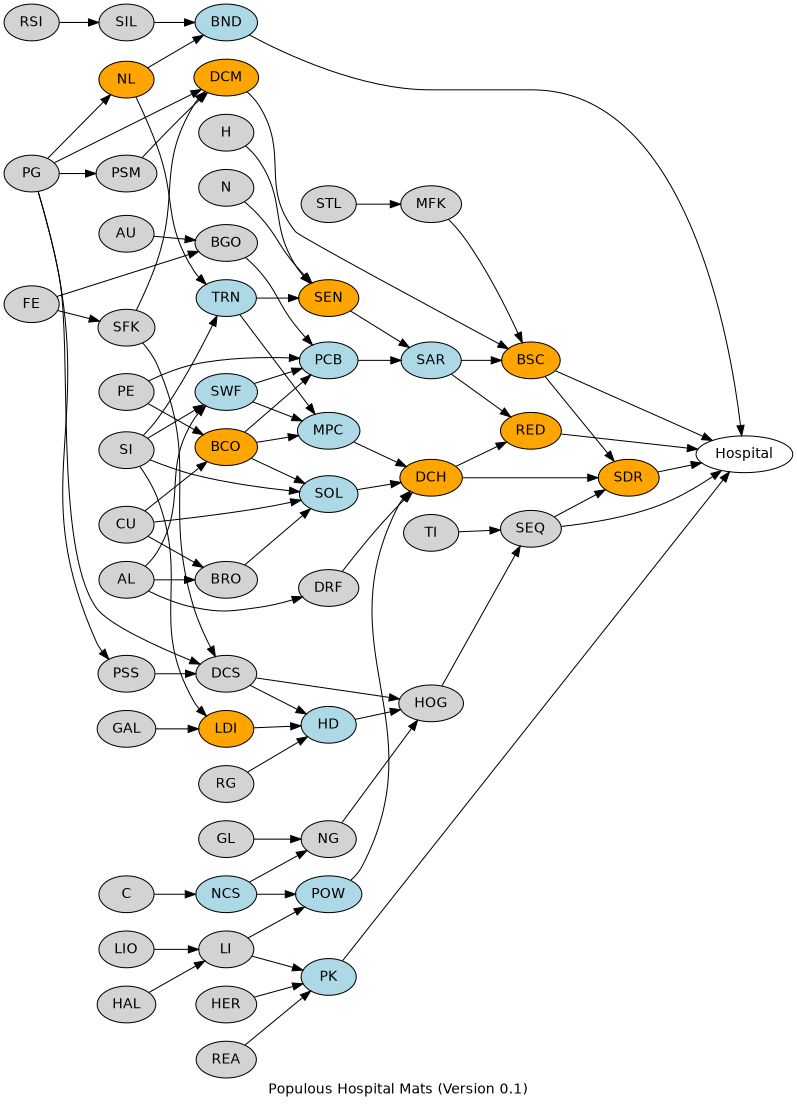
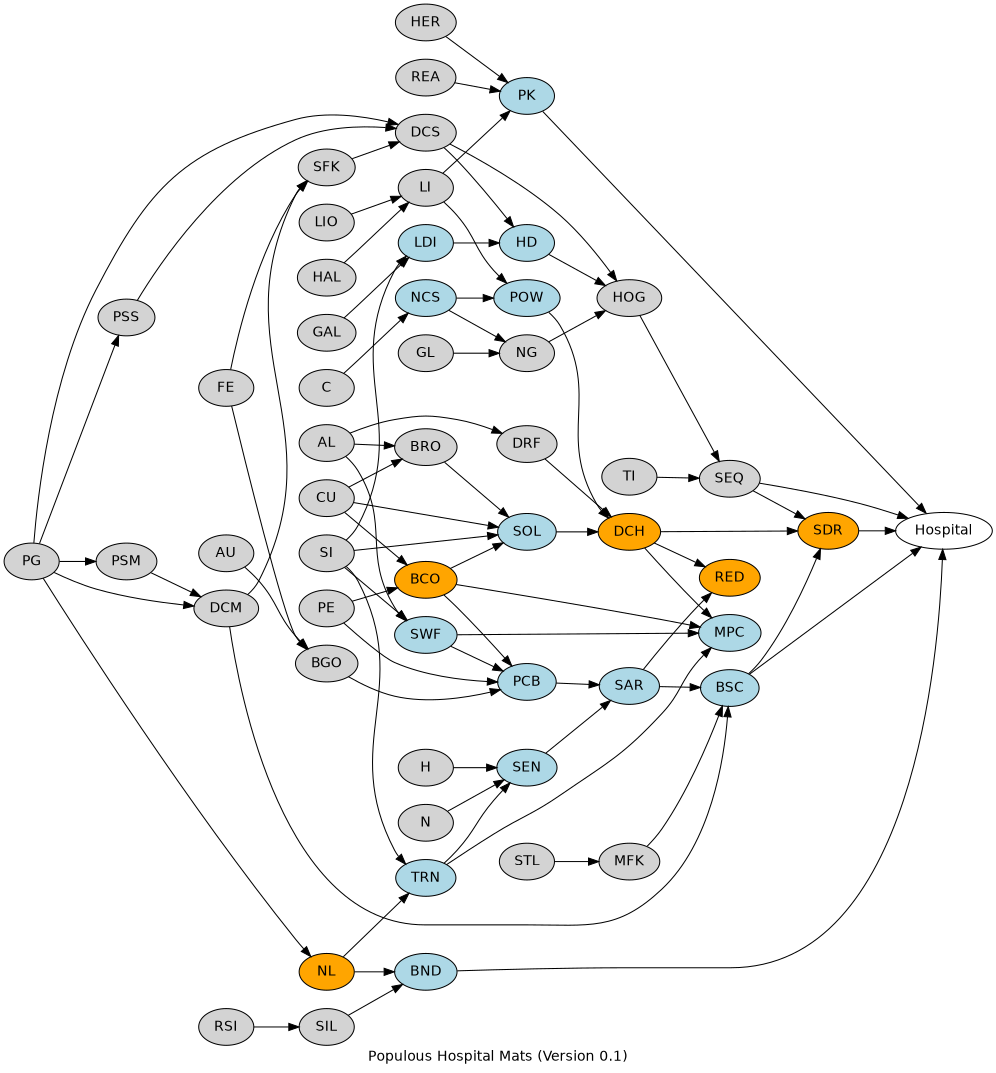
node "DCM": fillcolor orange -> lightgray
edge "SFK" -> "DCM": reversed
node "SEN": fillcolor orange -> lightblue
node "BSC": fillcolor orange -> lightblue
edge "RED" -> "Hospital": removed
edge "MPC" -> "DCH": reversed
node "LDI": fillcolor orange -> lightblue
node "RG": removed
